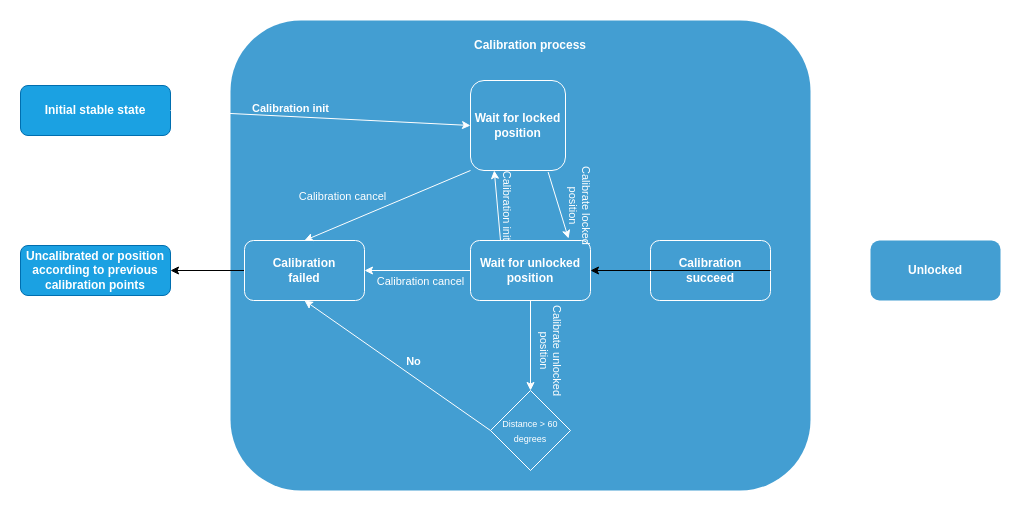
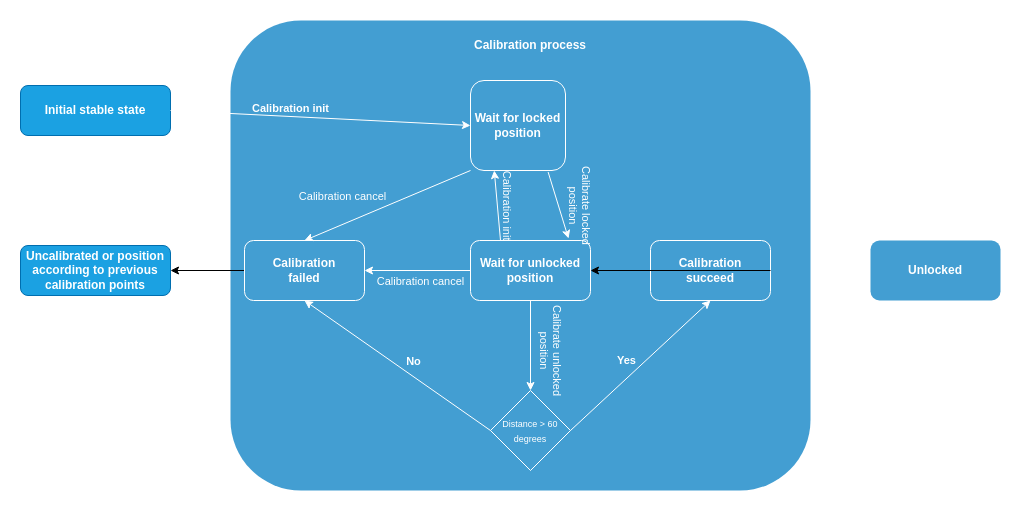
edge "Distance > 60 degrees" -> "Calibration succeed": added, label "Yes"
